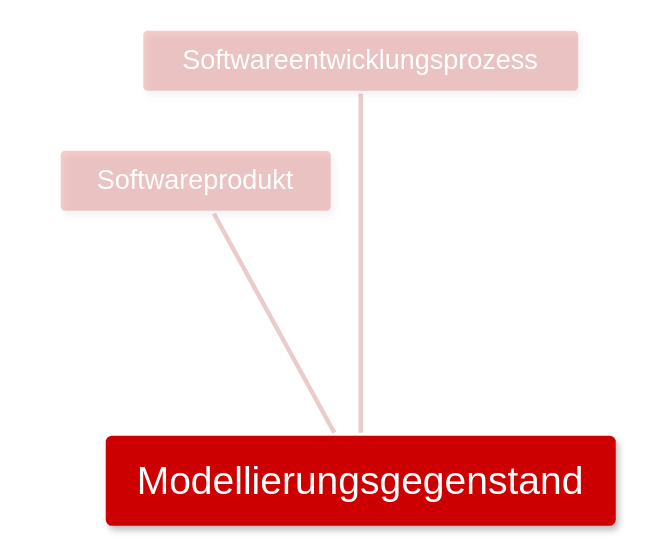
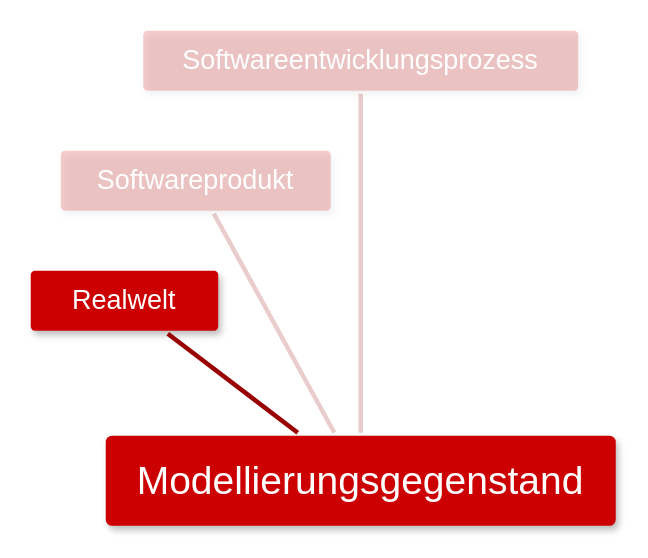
node "Realwelt": added
edge "Realwelt" -- "Modellierungsgegenstand": added
